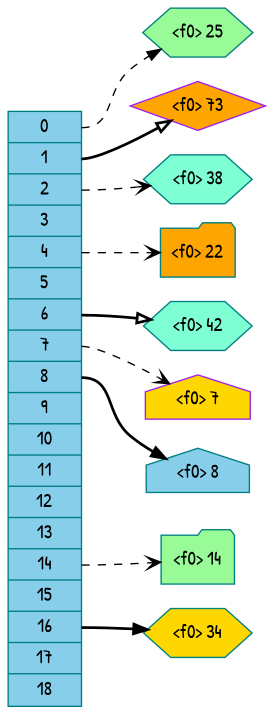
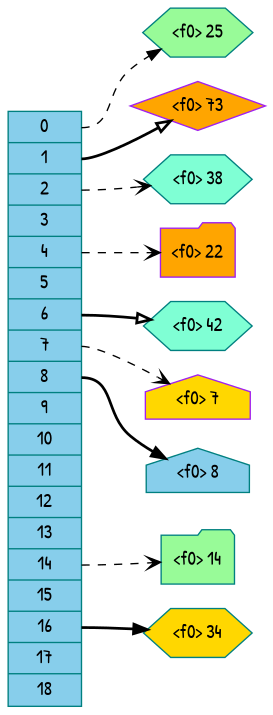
node "<f0> 22": color teal -> purple
